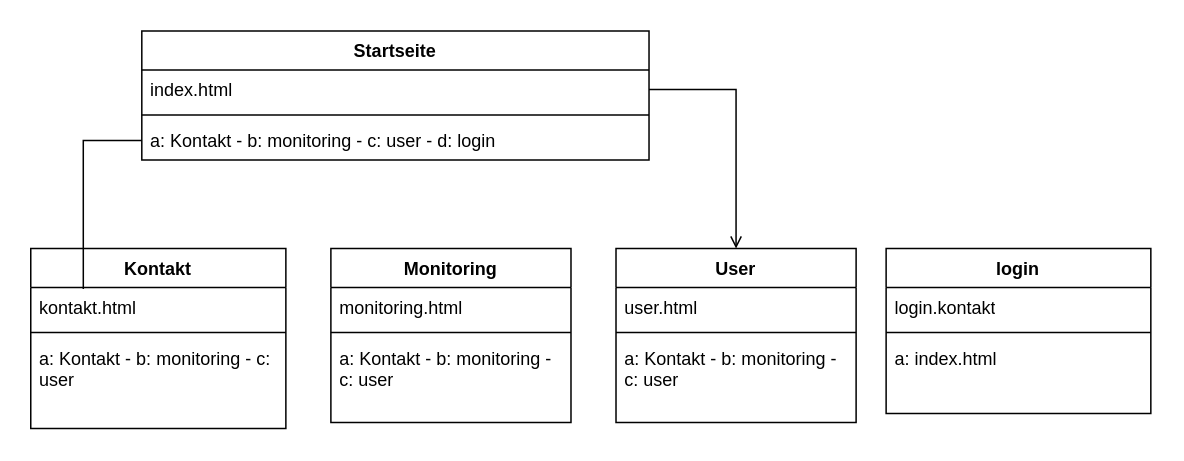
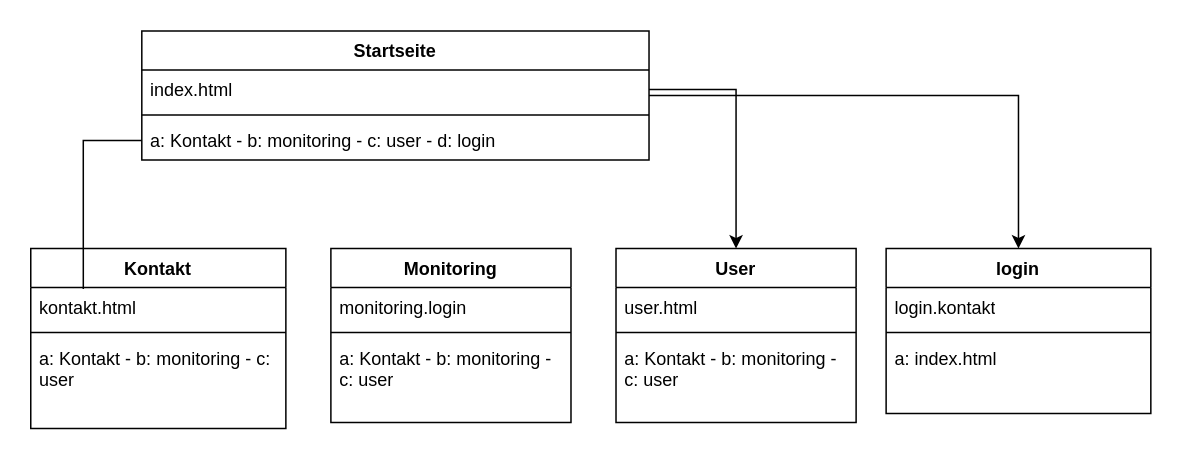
edge "Startseite" -> "login": added
edge "index.html" -> "User": arrowhead open -> classic
node "monitoring.html": label "monitoring.html" -> "monitoring.login"
